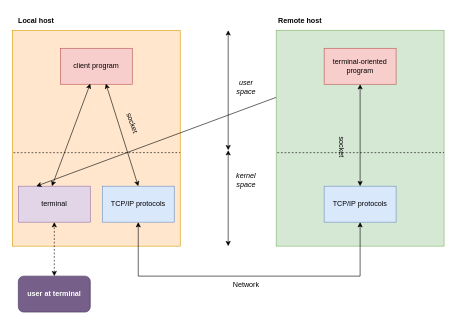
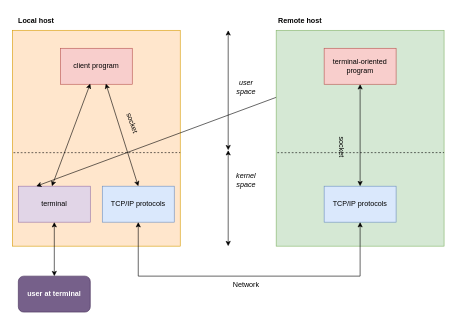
edge "terminal" -- "user at terminal": style dashed -> solid
